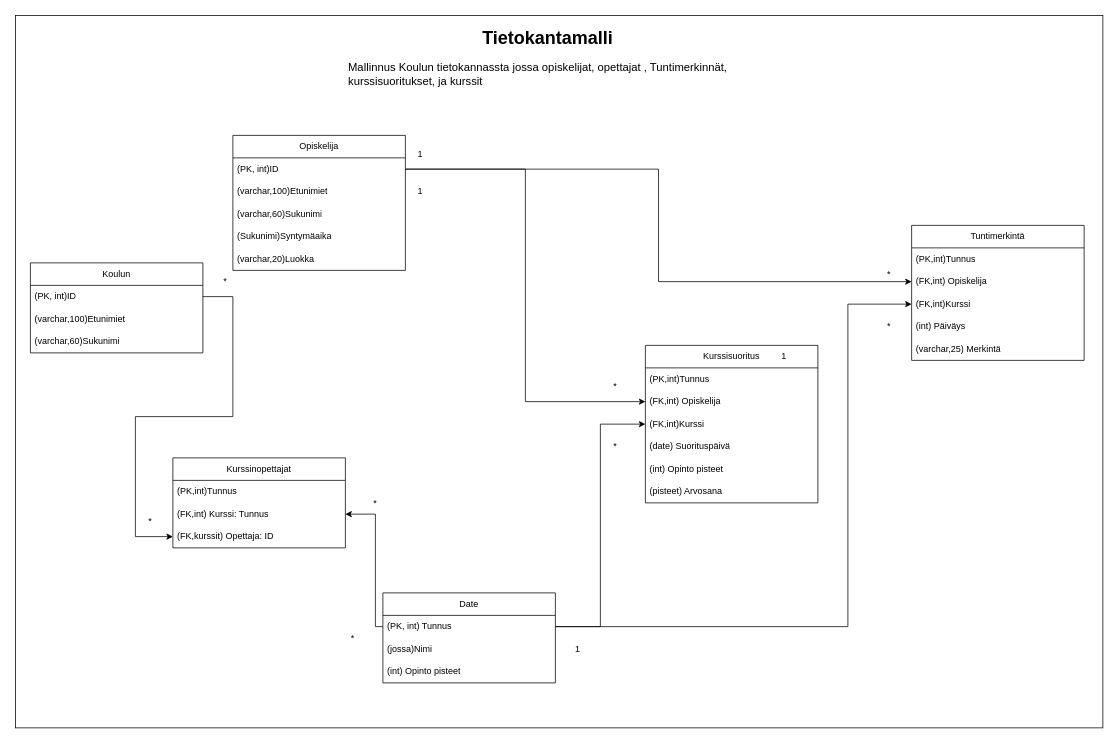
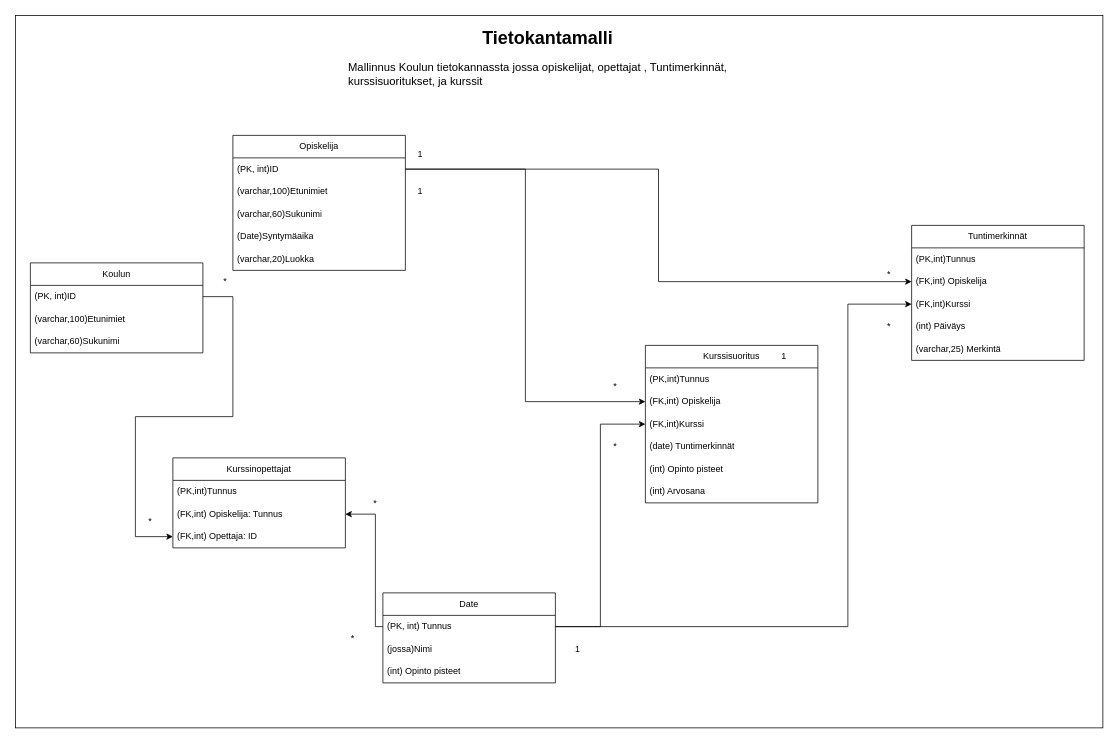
node "(Sukunimi)Syntymäaika": label "(Sukunimi)Syntymäaika" -> "(Date)Syntymäaika"
node "Tuntimerkintä": label "Tuntimerkintä" -> "Tuntimerkinnät"
node "(date) Suorituspäivä": label "(date) Suorituspäivä" -> "(date) Tuntimerkinnät"
node "(pisteet) Arvosana": label "(pisteet) Arvosana" -> "(int) Arvosana"
node "(FK,int) Kurssi: Tunnus": label "(FK,int) Kurssi: Tunnus" -> "(FK,int) Opiskelija: Tunnus"
node "(FK,kurssit) Opettaja: ID": label "(FK,kurssit) Opettaja: ID" -> "(FK,int) Opettaja: ID"
